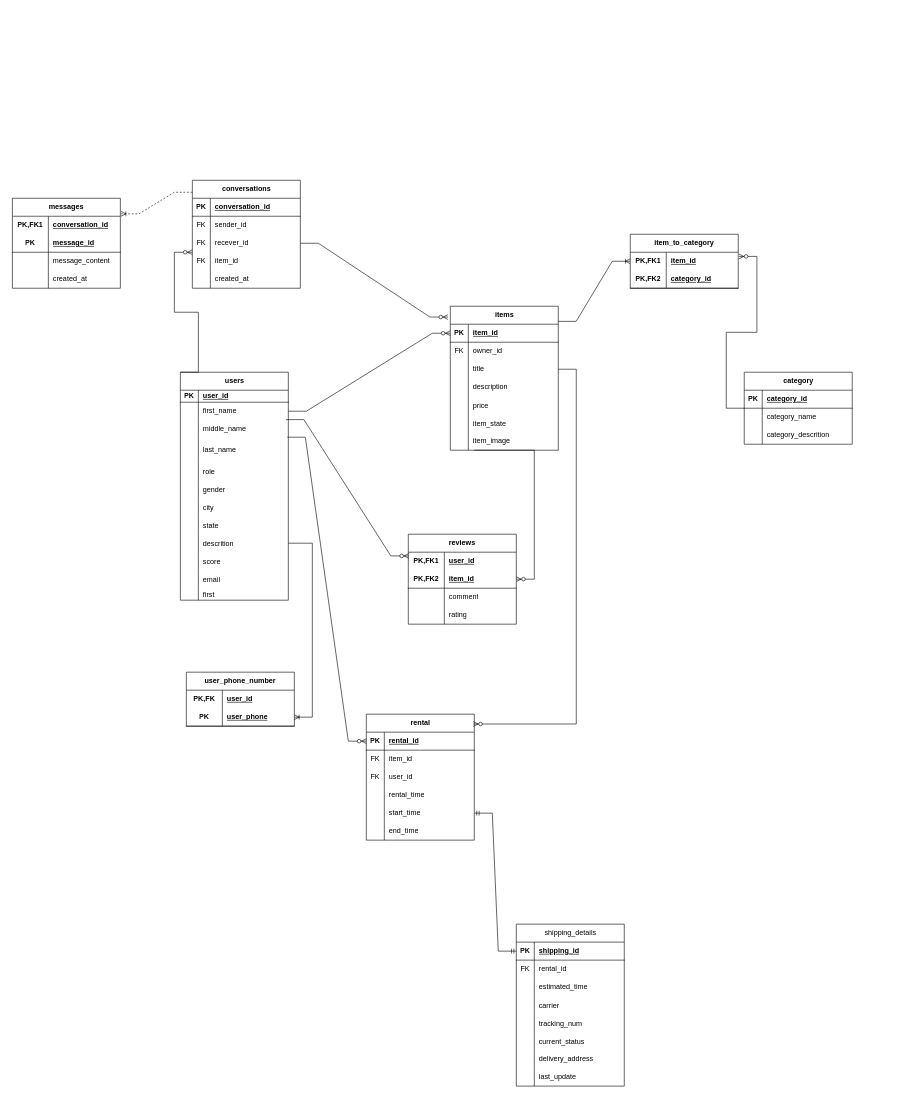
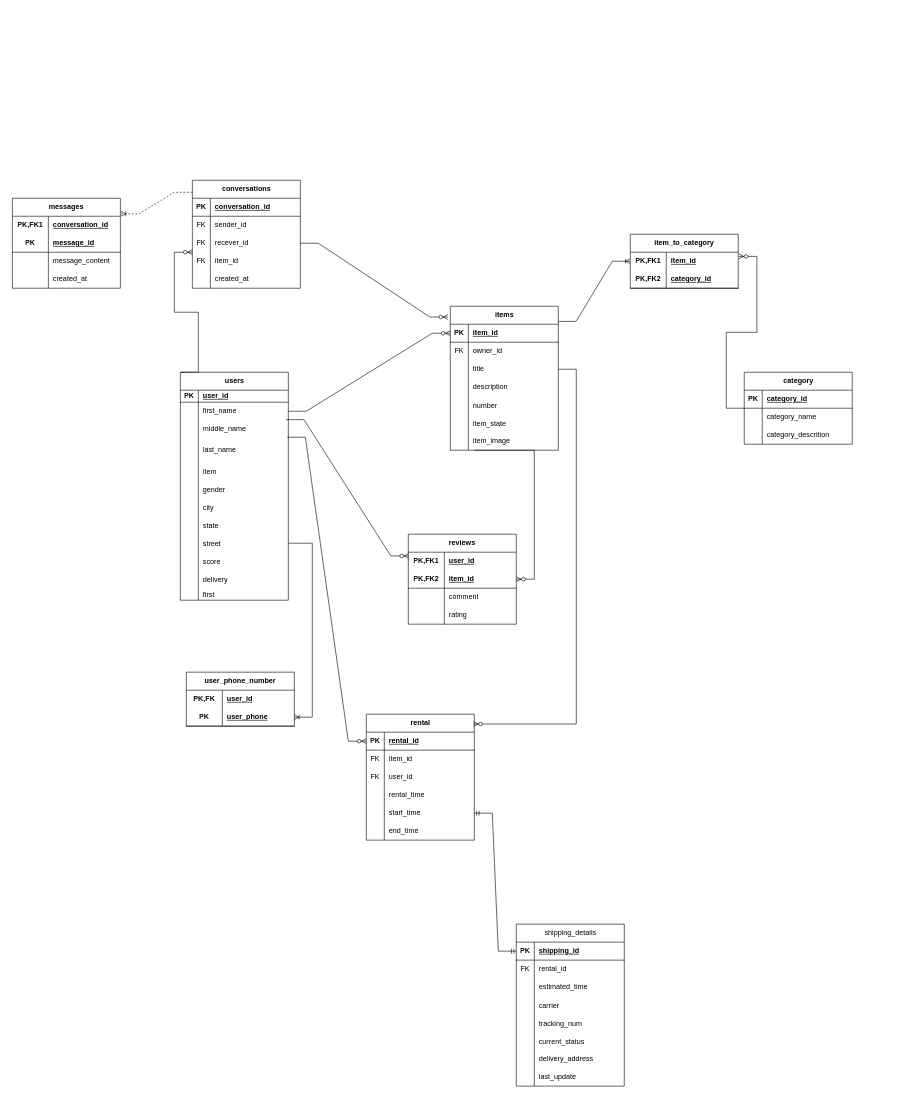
node "price": label "price" -> "number"
node "role": label "role" -> "item"
node "descrition": label "descrition" -> "street"
node "email": label "email" -> "delivery"
